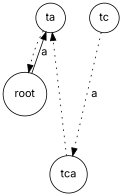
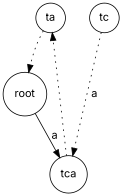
edge "root" -> "ta": now "root" -> "tca"
